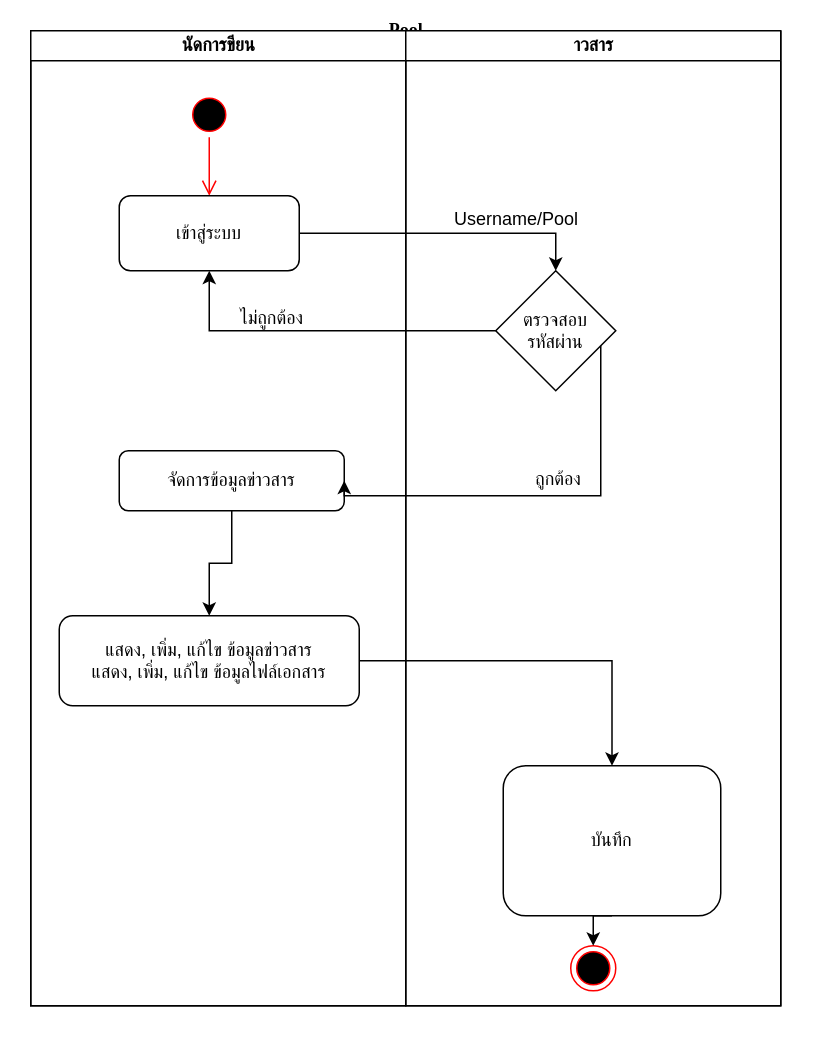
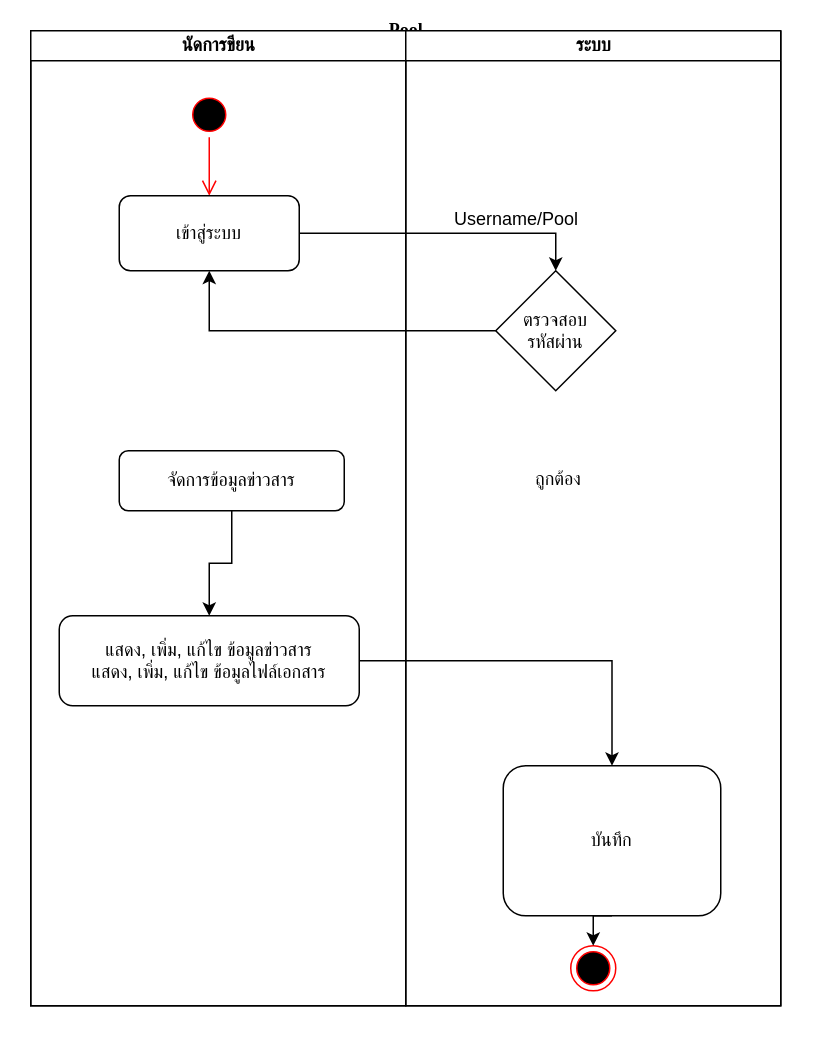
node "าวสาร": label "าวสาร" -> "ระบบ"
node "ไม่ถูกต้อง": removed
edge "ตรวจสอบ รหัสผ่าน" -> "จัดการข้อมูลข่าวสาร": removed
